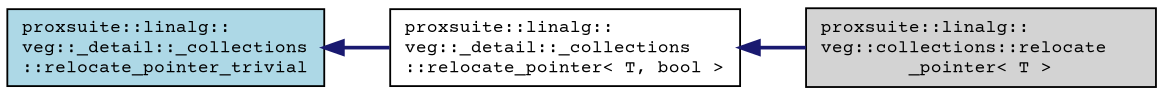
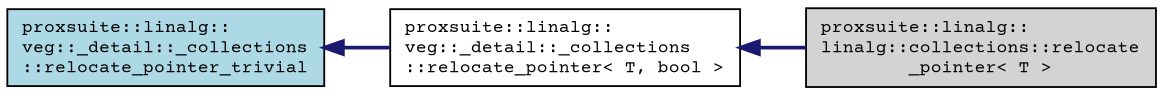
node "proxsuite::linalg:: veg::collections::relocate _pointer< T >": label "proxsuite::linalg:: veg::collections::relocate _pointer< T >" -> "proxsuite::linalg:: linalg::collections::relocate _pointer< T >"
